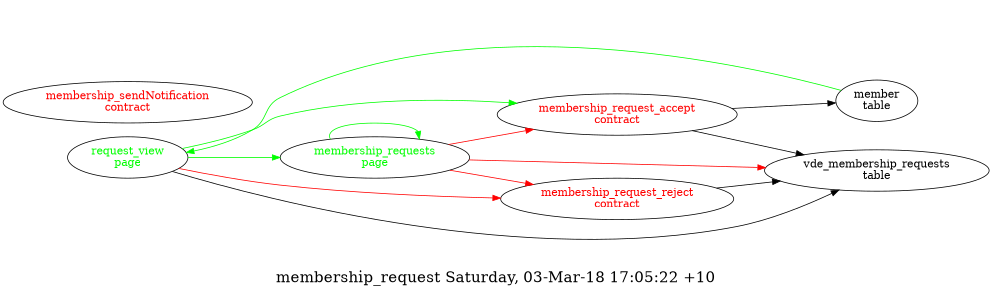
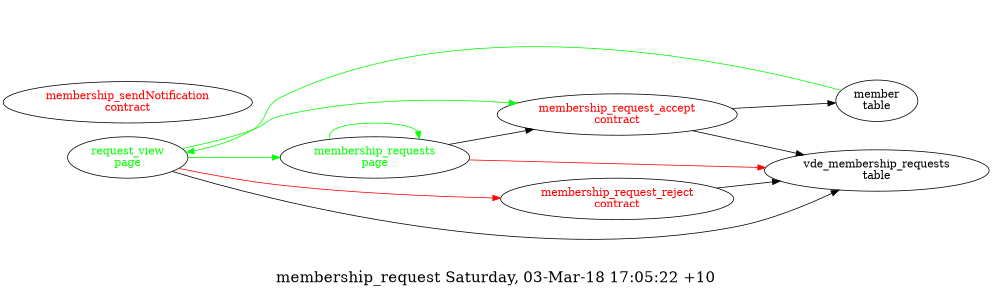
edge "membership_requests page" -> "membership_request_accept contract": color red -> black
edge "membership_requests page" -> "membership_request_reject contract": removed
